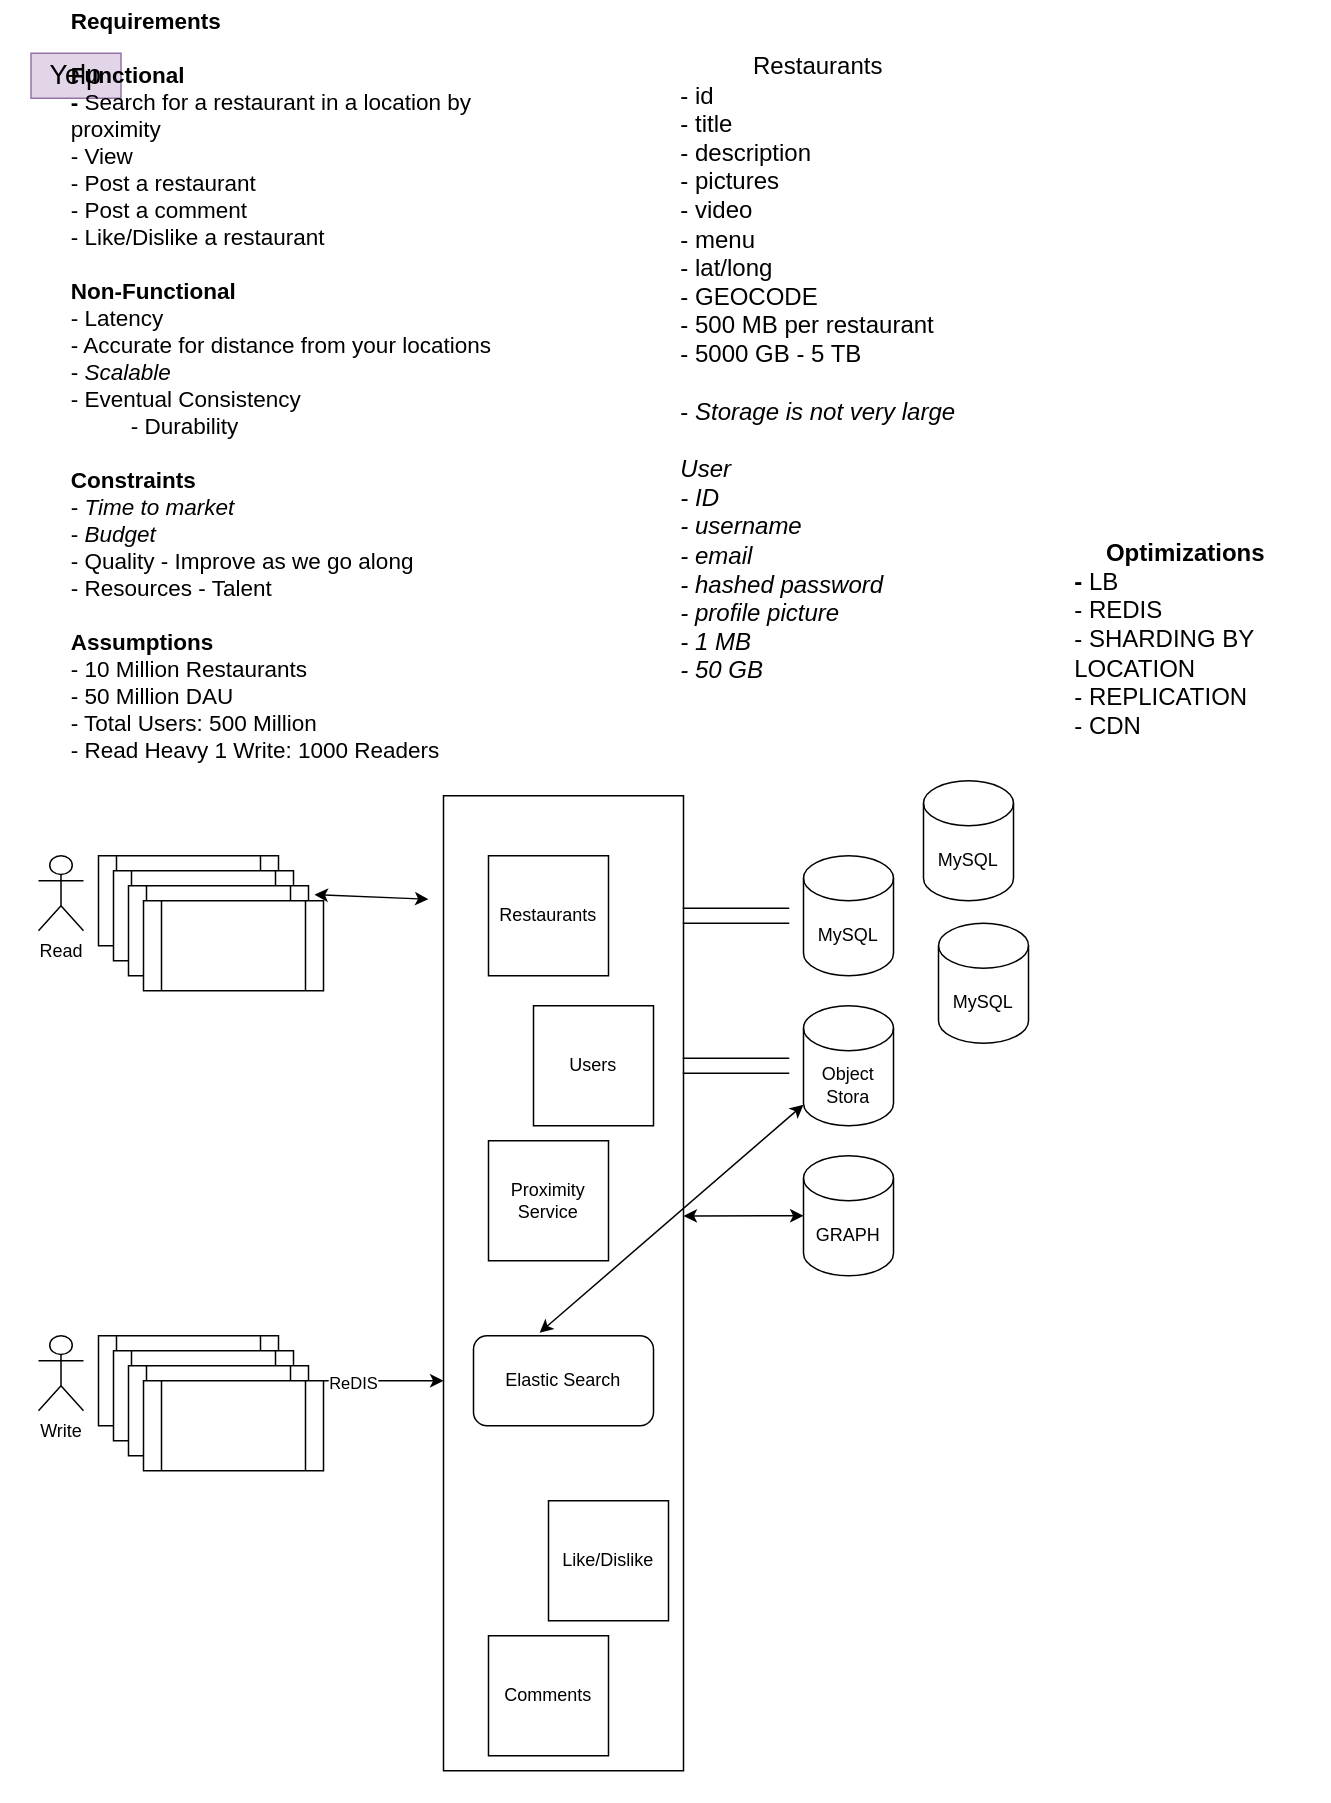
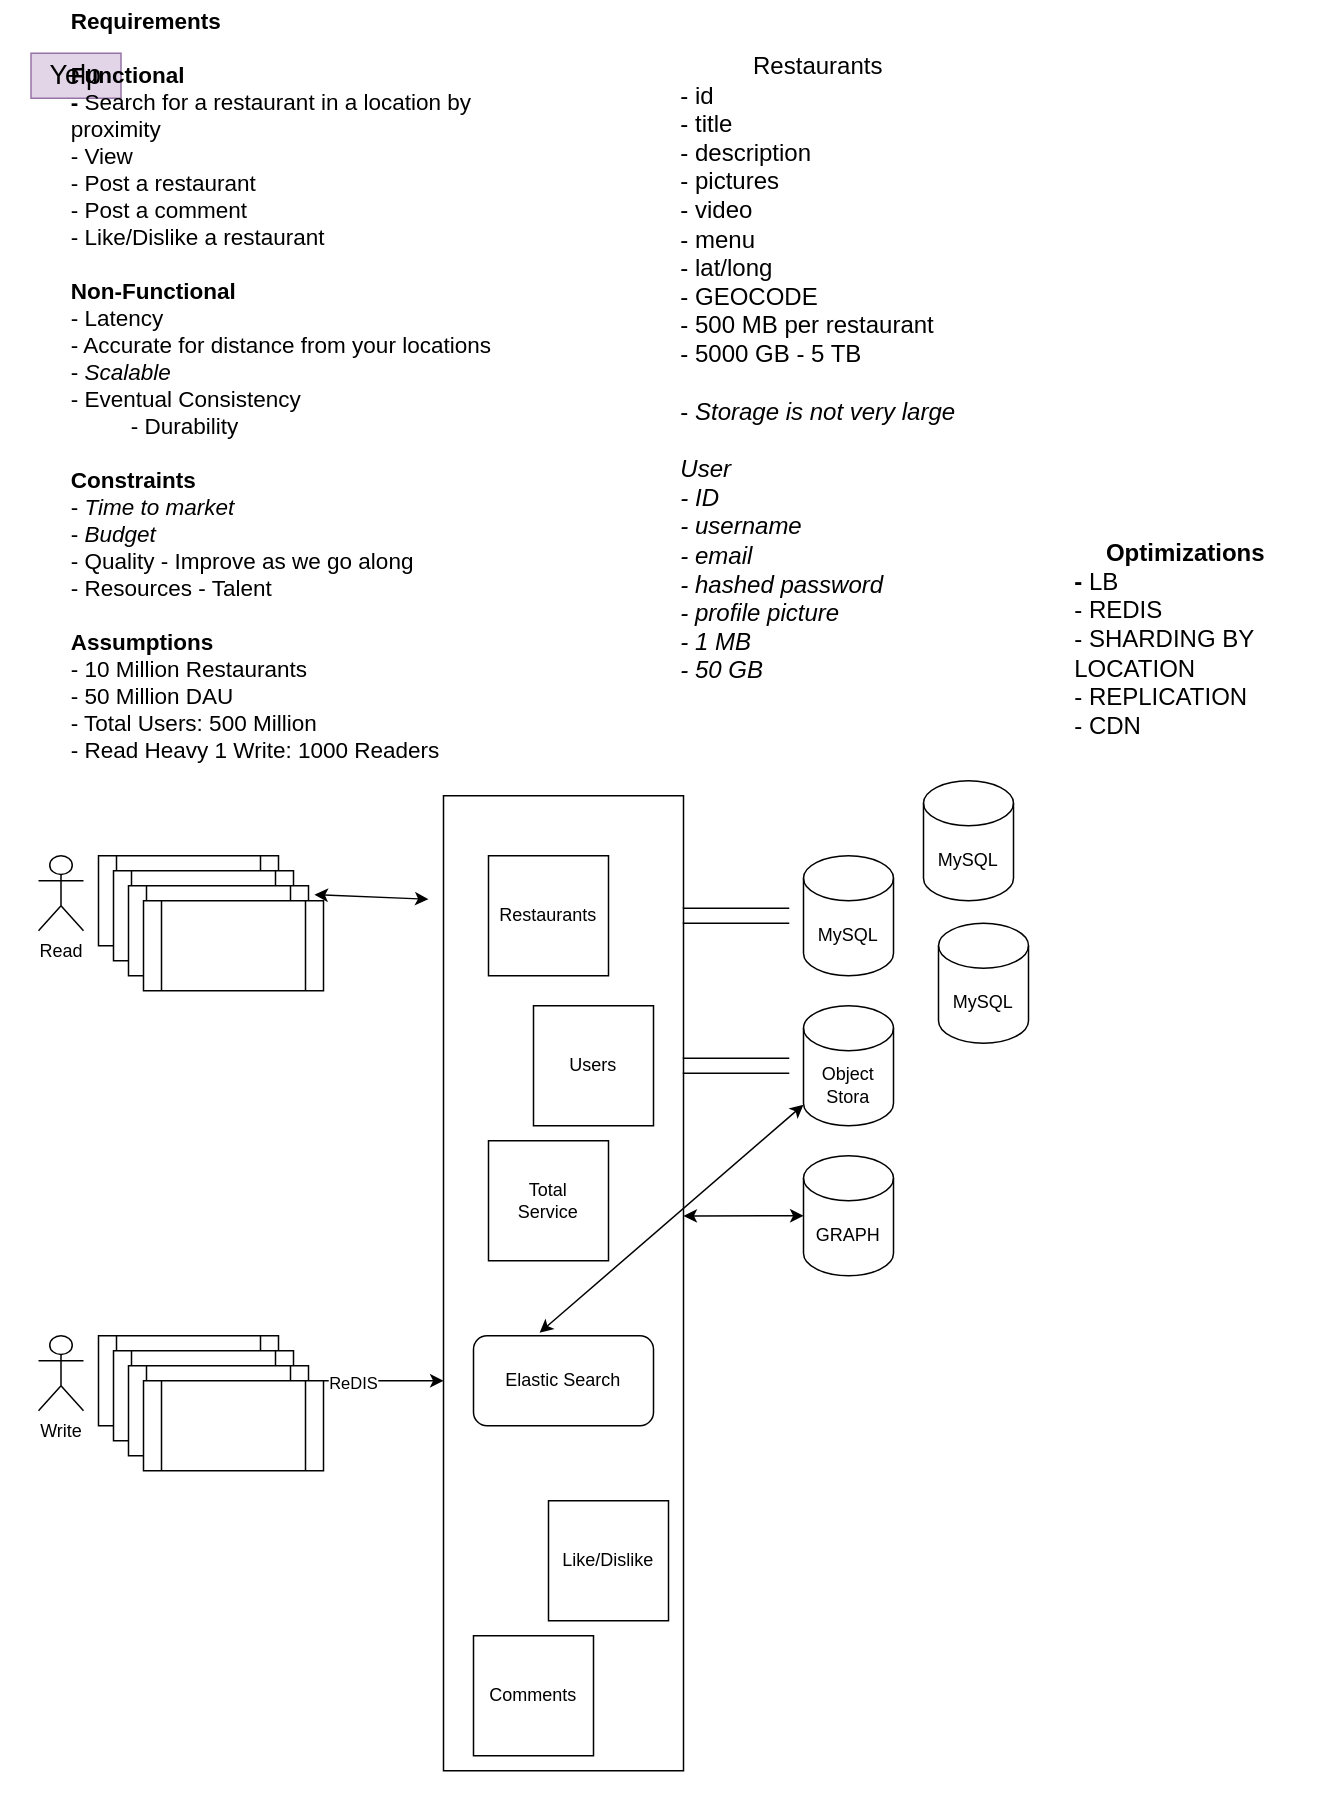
node "Proximity Service": label "Proximity Service" -> "Total Service"
node "Comments": moved (548, 1696) -> (533, 1696)
